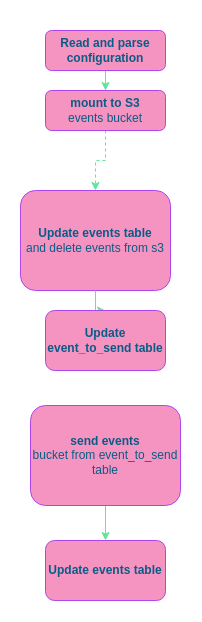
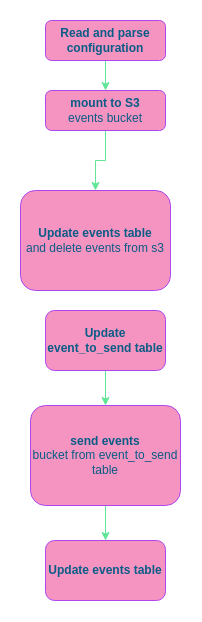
node "Read and parse configuration": moved (106, 51) -> (106, 41)
edge "mount to S3 events bucket" -> "Update events table and delete events from s3": style dashed -> solid
edge "Update events table and delete events from s3" -> "Update event_to_send table": removed
edge "Update event_to_send table" -> "send events bucket from event_to_send table": added
